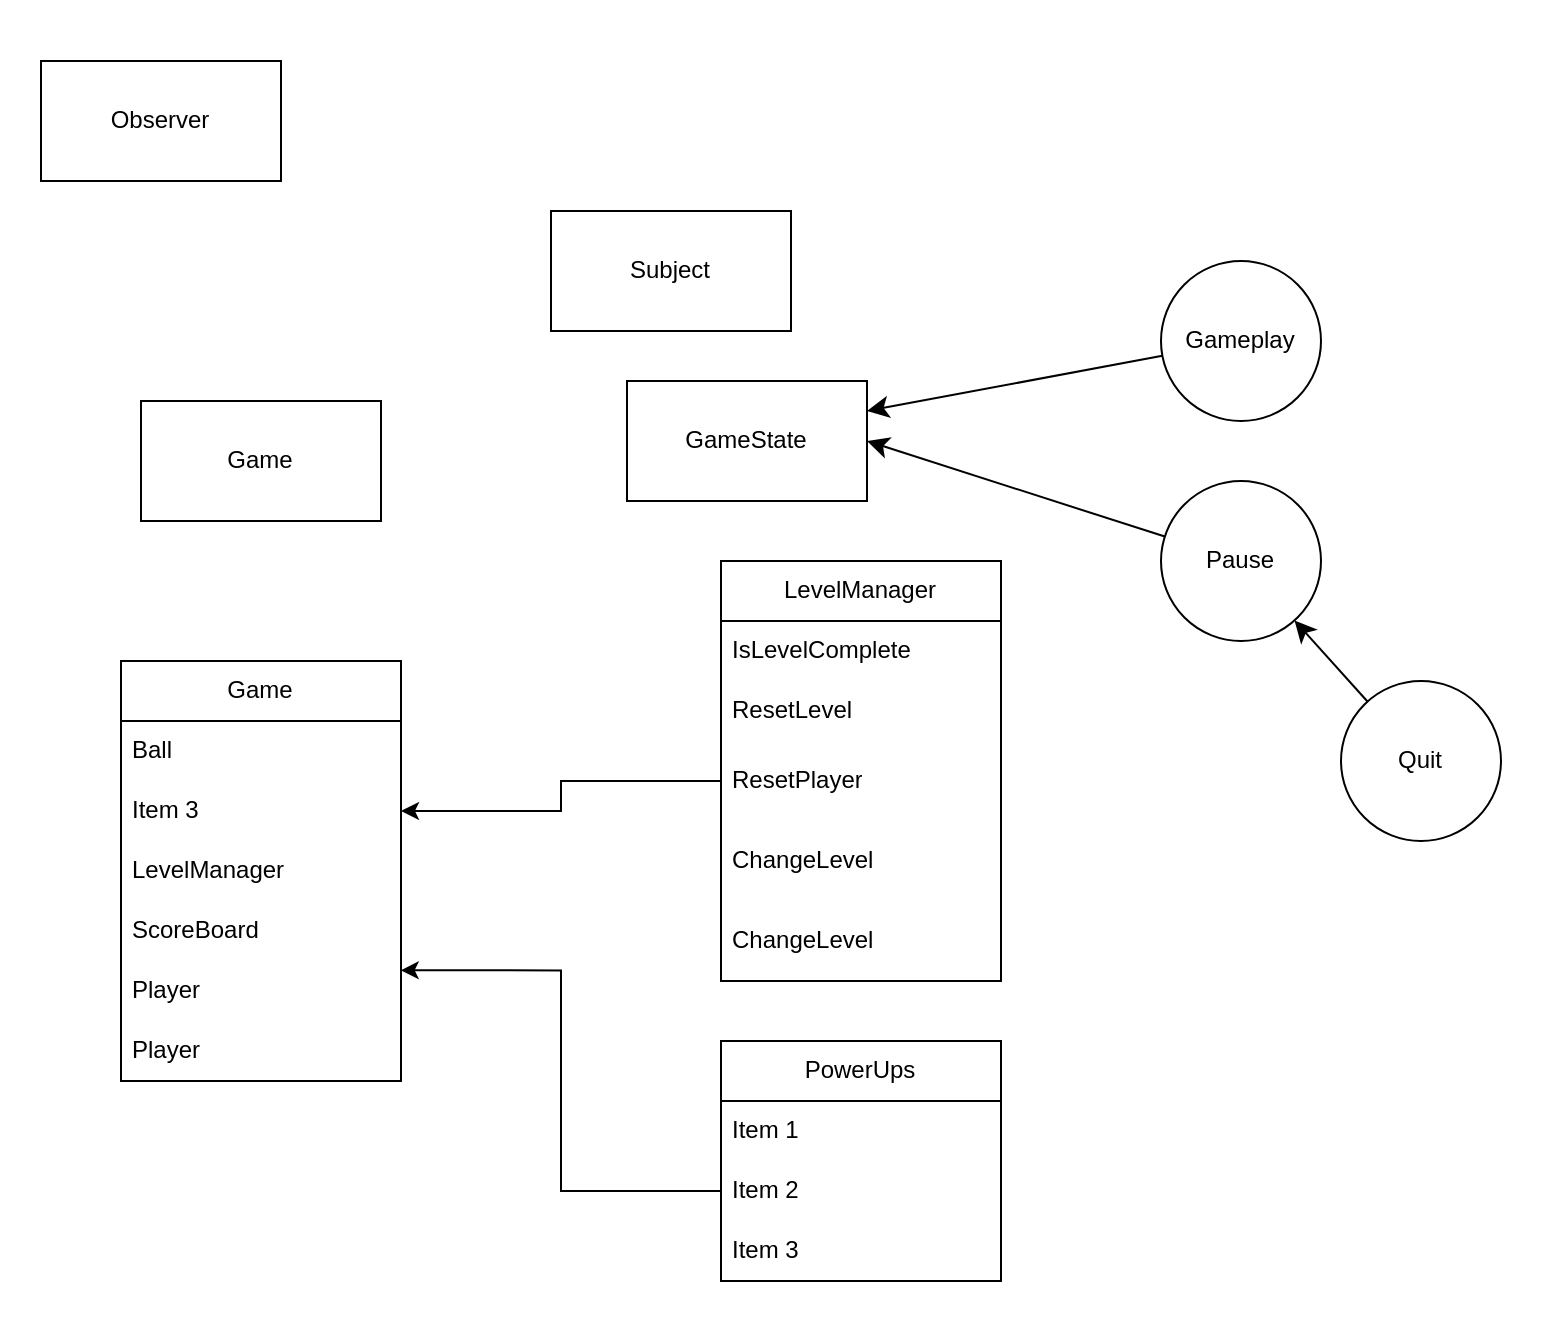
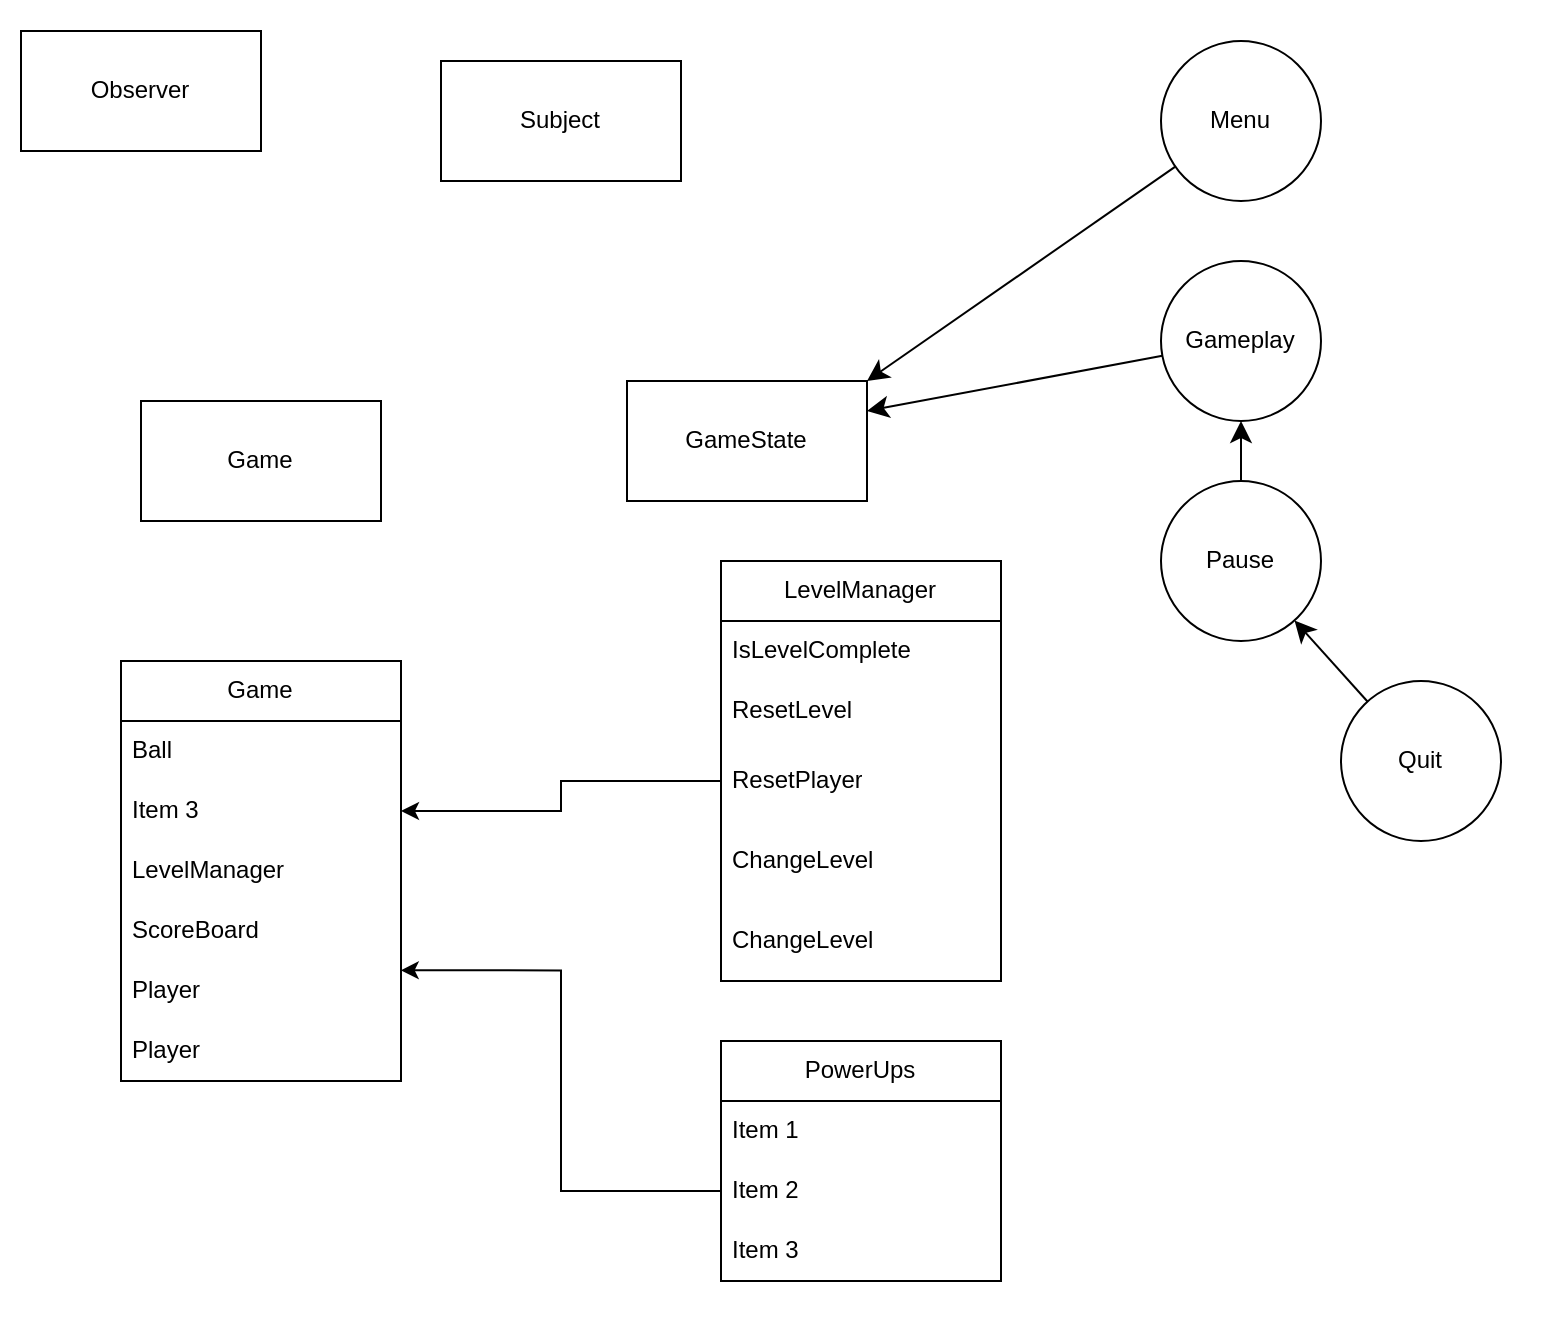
node "Observer": moved (161, 121) -> (141, 91)
node "Menu": added
edge "Menu" -> "GameState": added
node "Subject": moved (671, 271) -> (561, 121)
edge "Pause" -> "GameState": now "Pause" -> "Gameplay"
